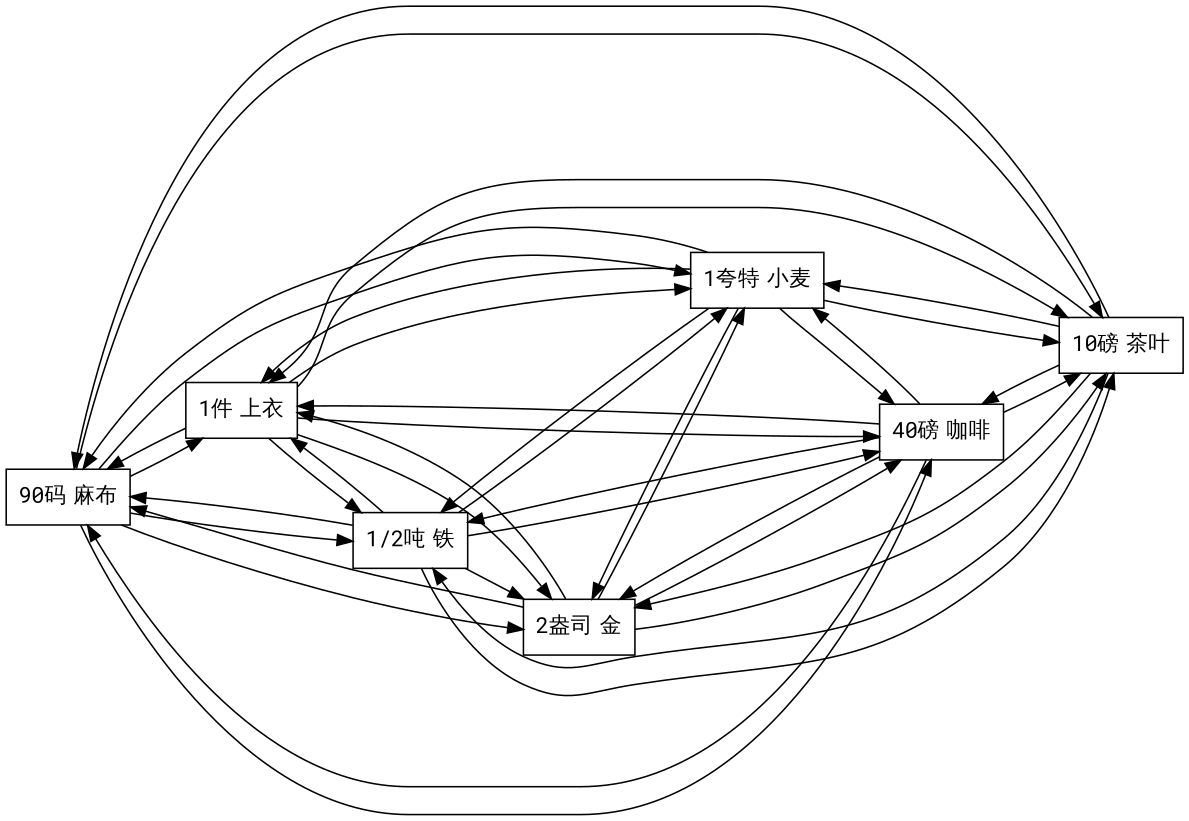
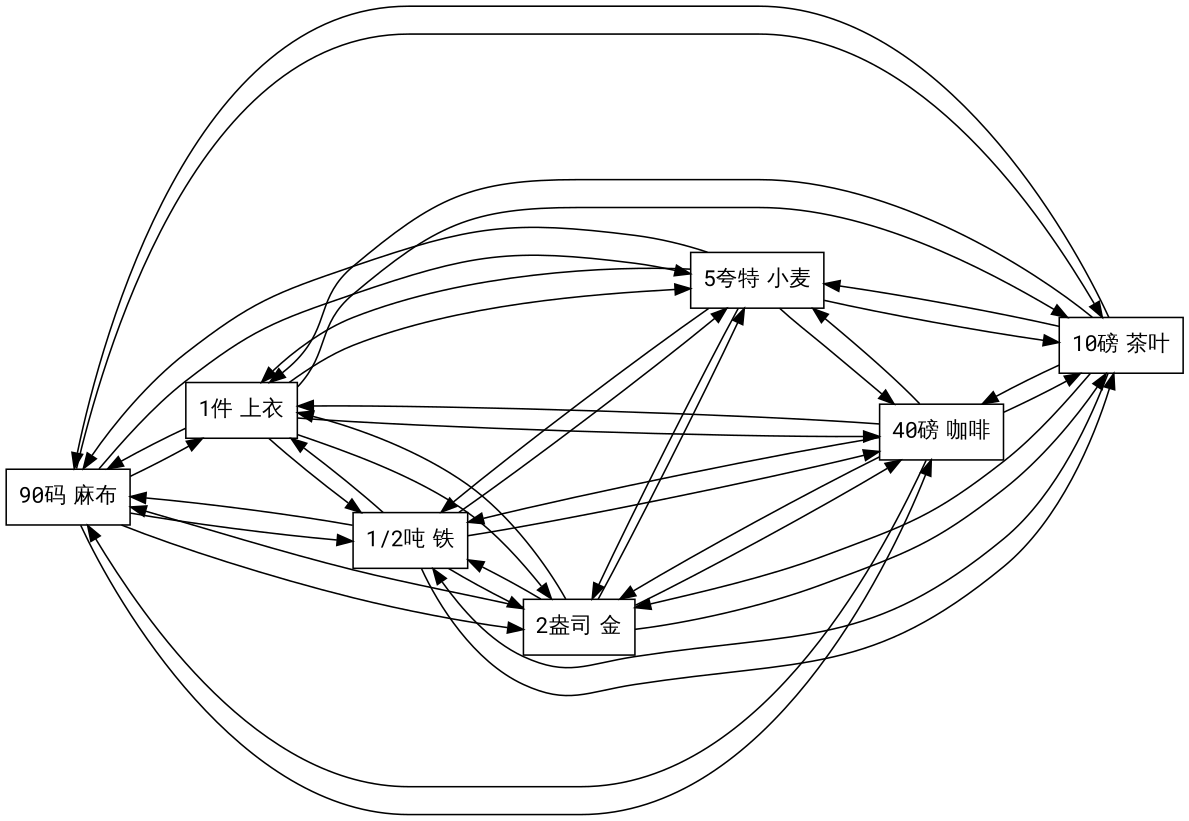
node "1夸特 小麦": label "1夸特 小麦" -> "5夸特 小麦"
edge "2盎司 金" -> "1/2吨 铁": added
